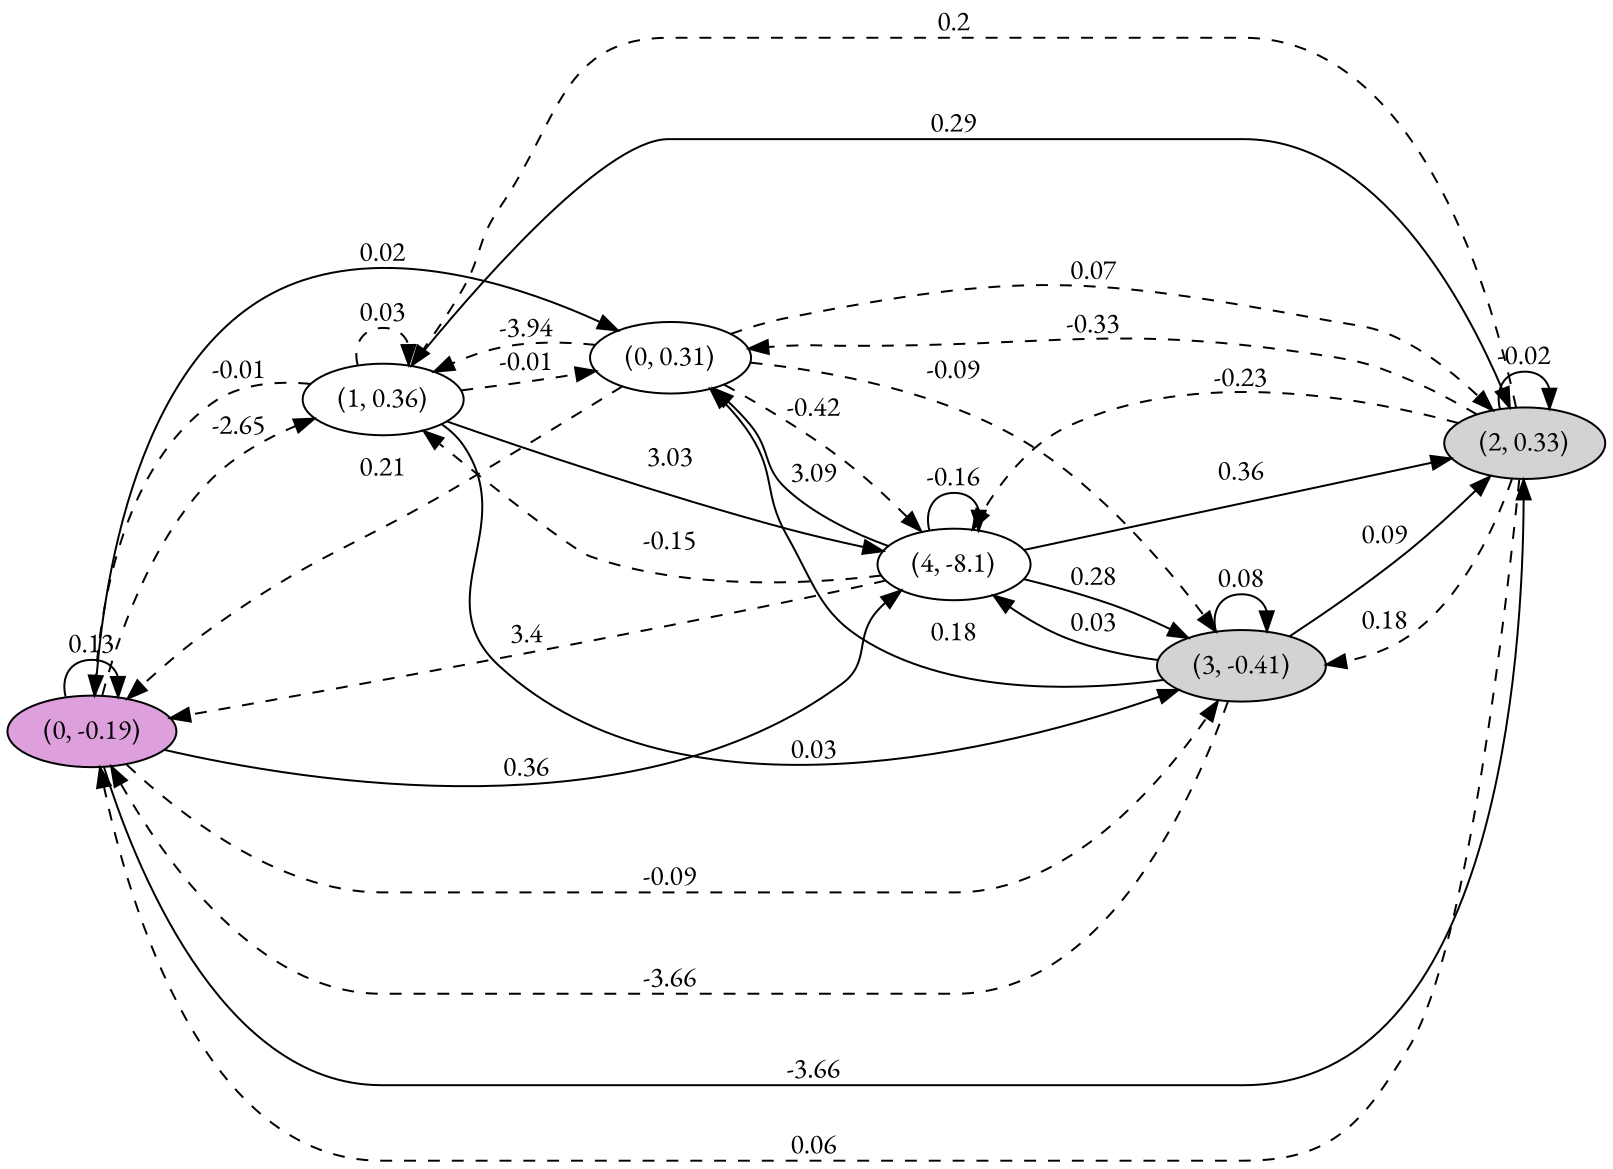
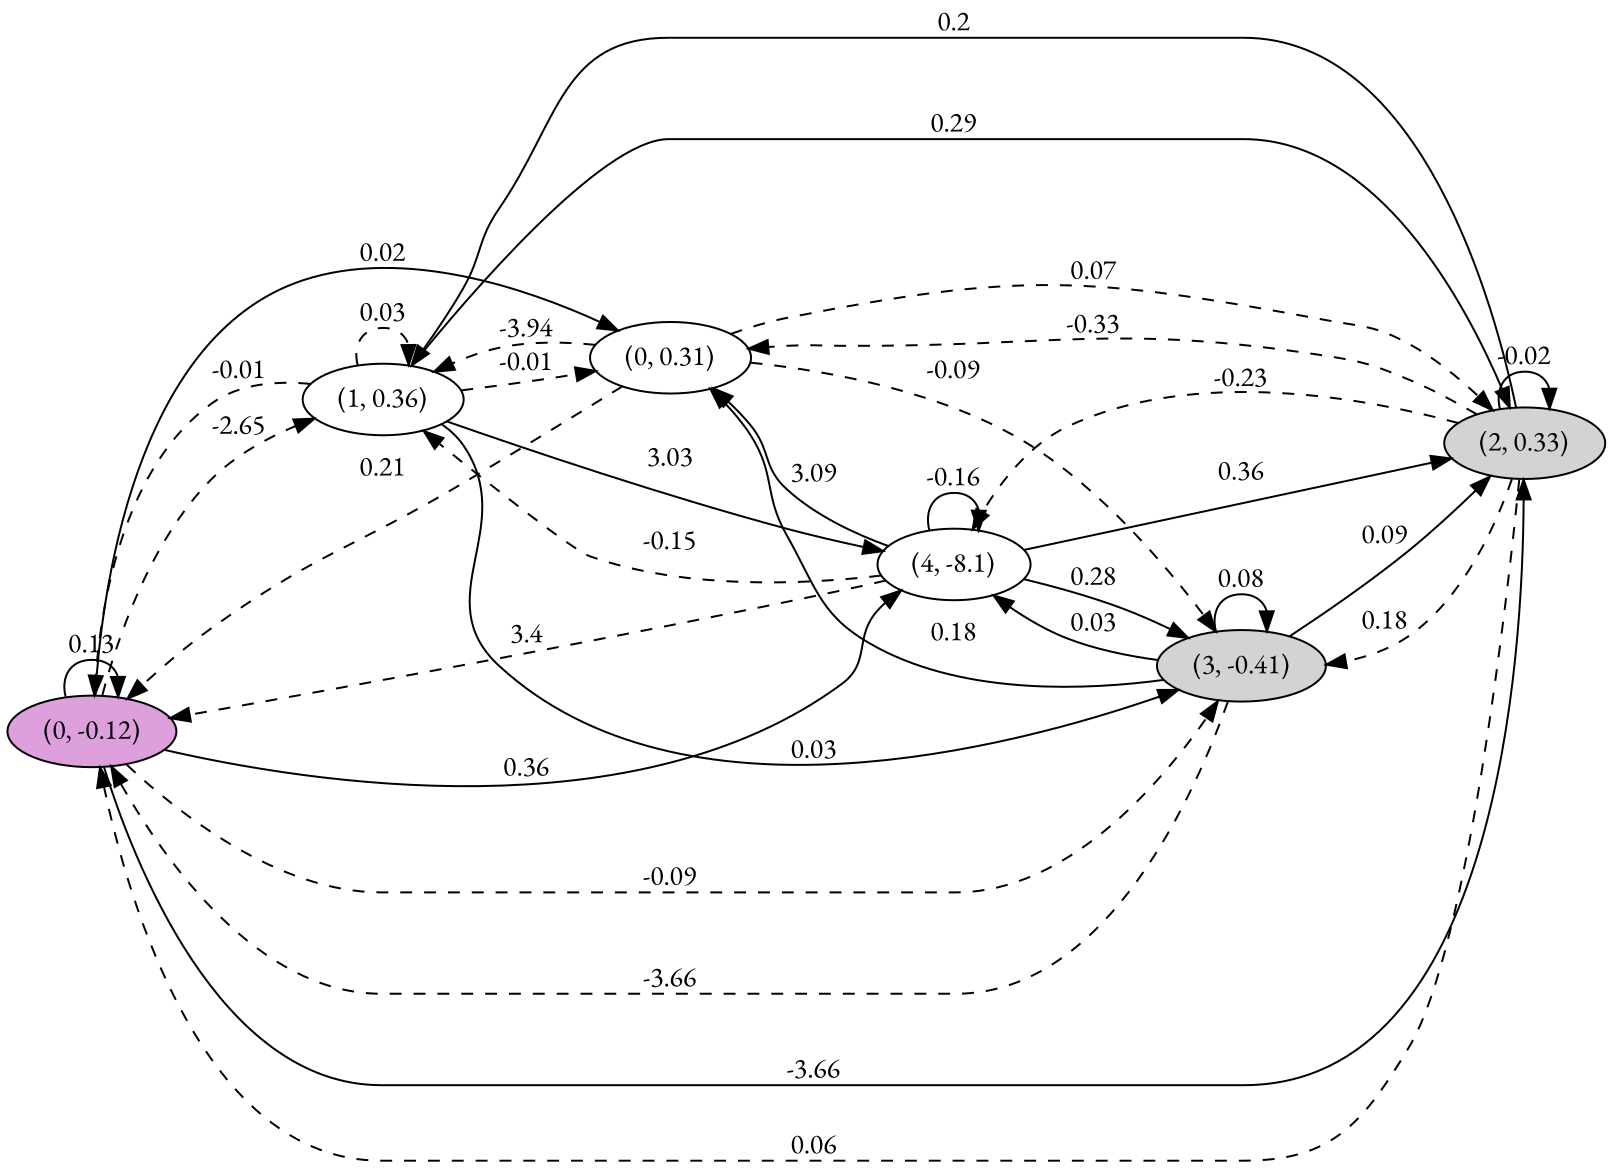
edge "(2, 0.33)" -> "(1, 0.36)": style dashed -> solid
edge "(0, 0.31)" -> "(4, -8.1)": removed, label "-0.42"
node "(0, -0.19)": label "(0, -0.19)" -> "(0, -0.12)"
